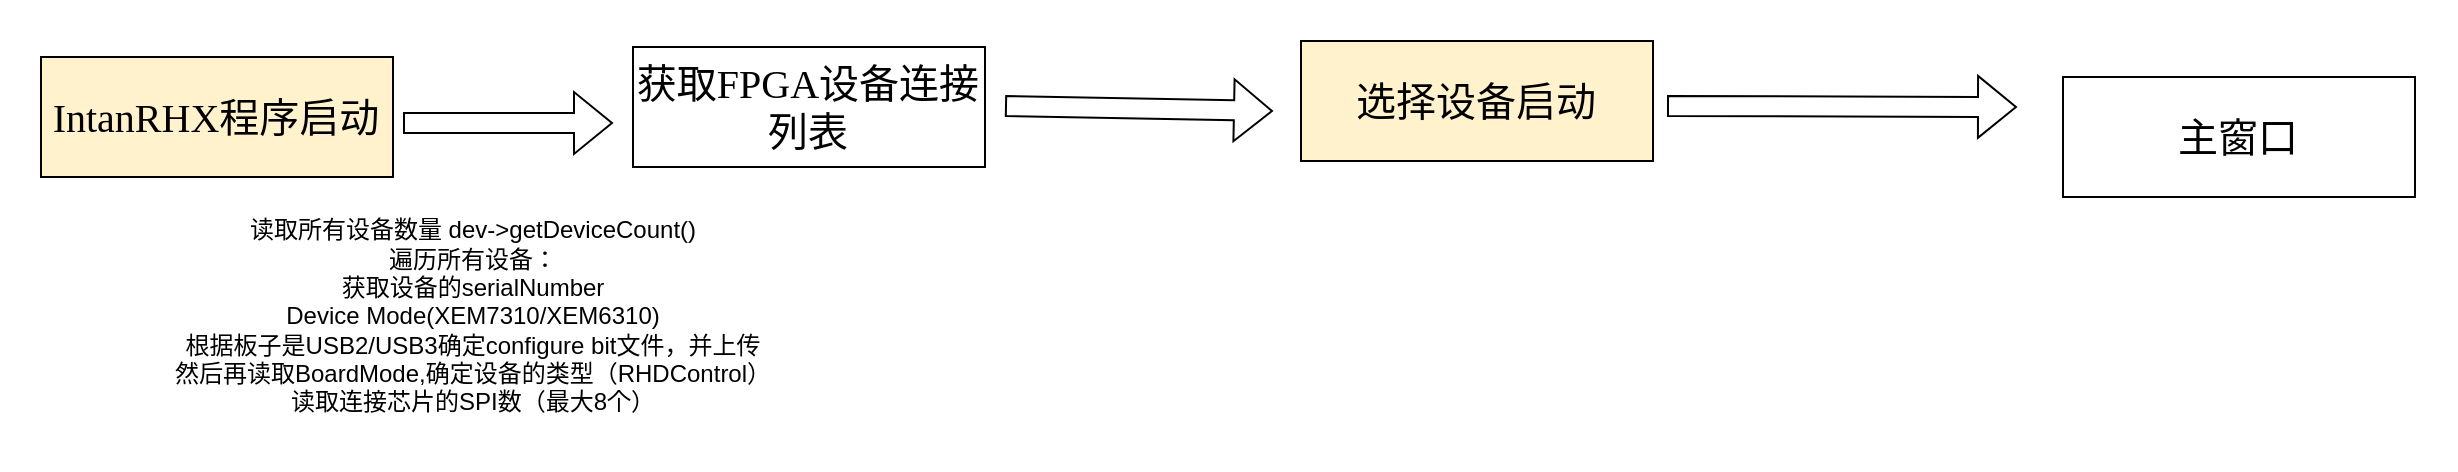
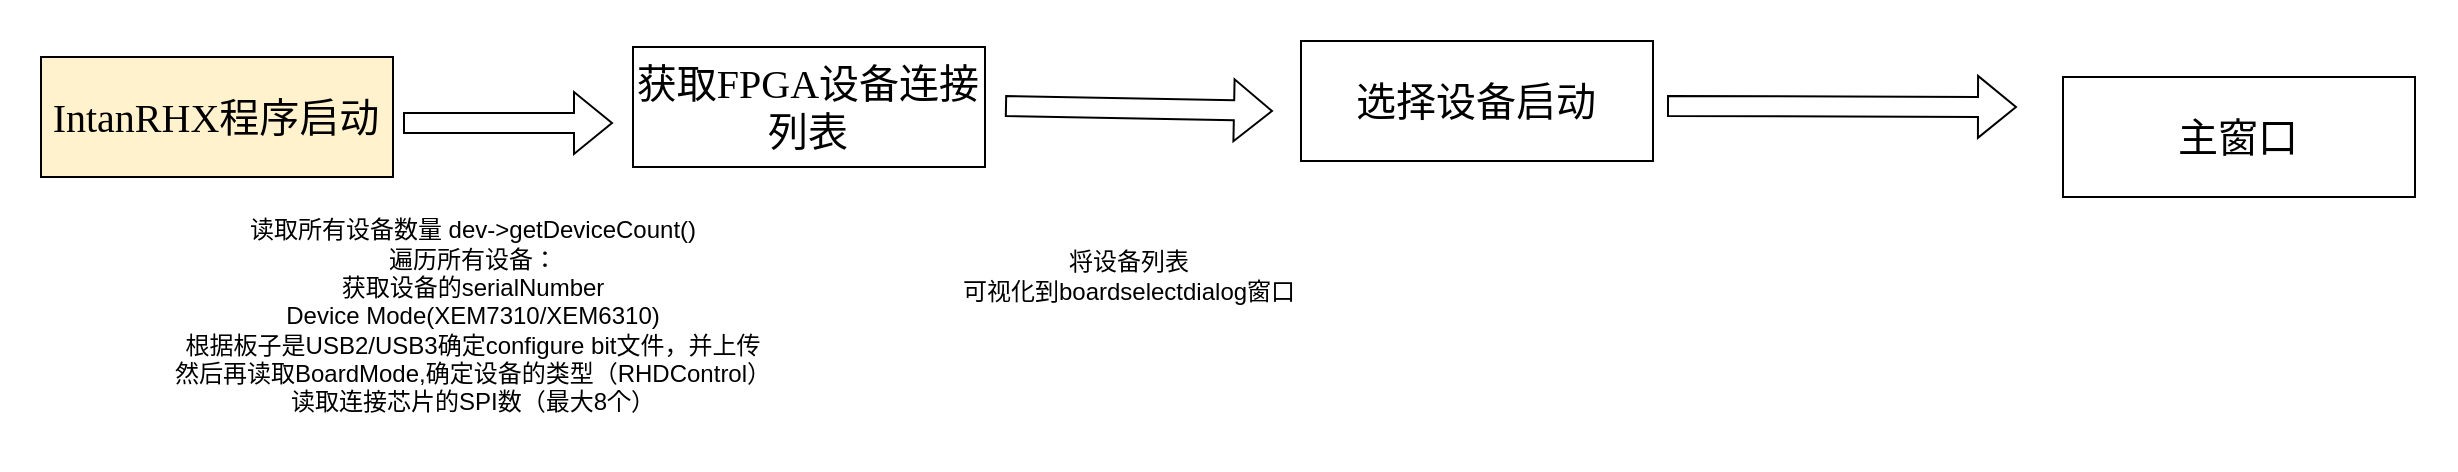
node "选择设备启动": fillcolor #fff2cc -> #ffffff
node "将设备列表 可视化到boardselectdialog窗口": added
